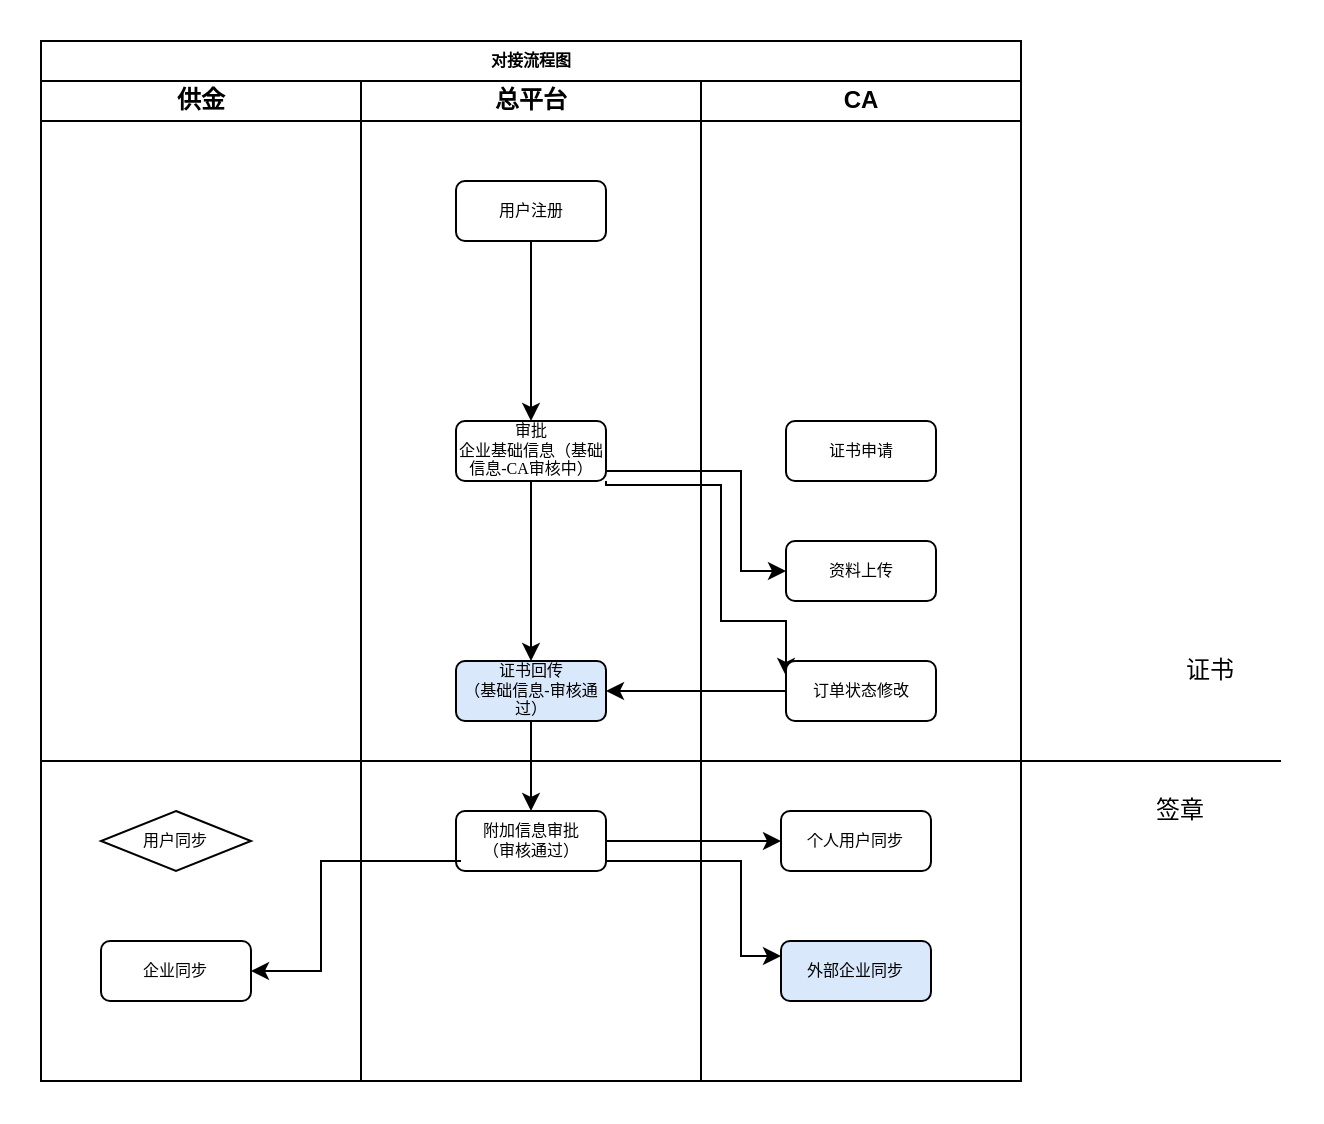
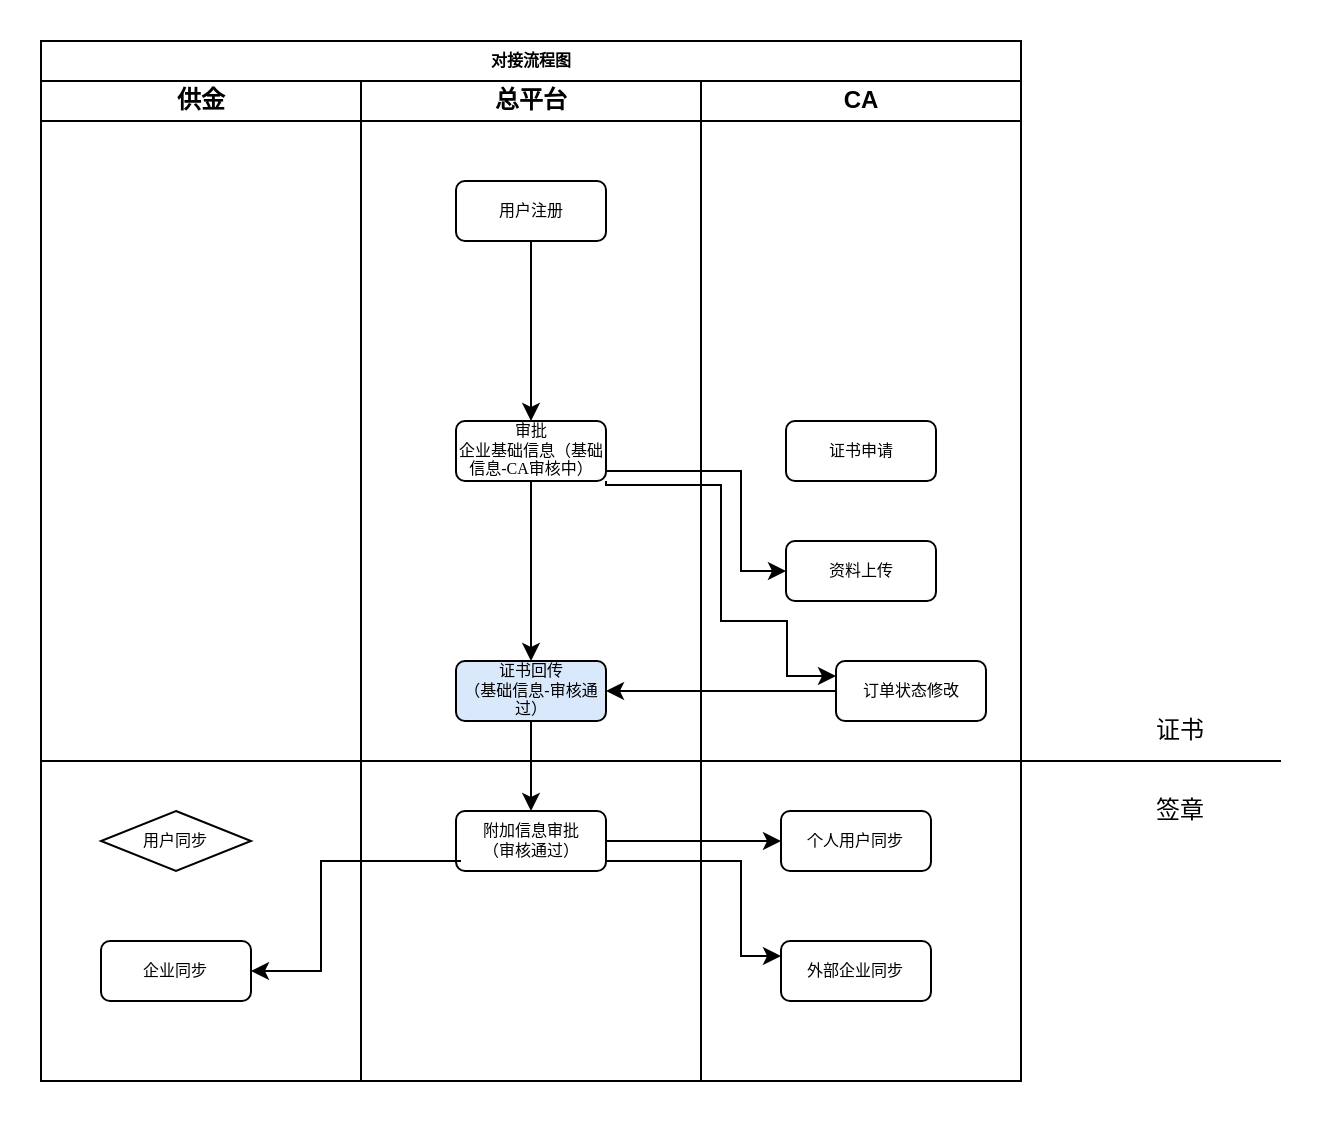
node "证书": moved (1211, 671) -> (1181, 731)
node "订单状态修改": moved (861, 691) -> (911, 691)
node "外部企业同步": fillcolor #dae8fc -> #ffffff
